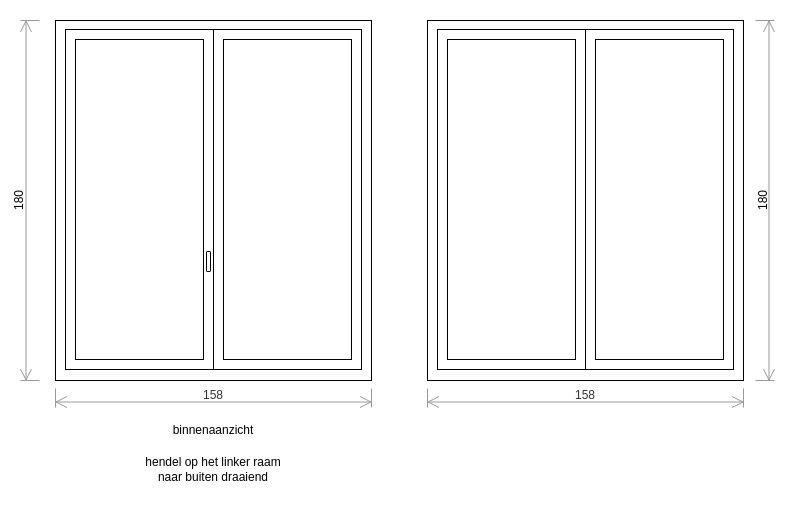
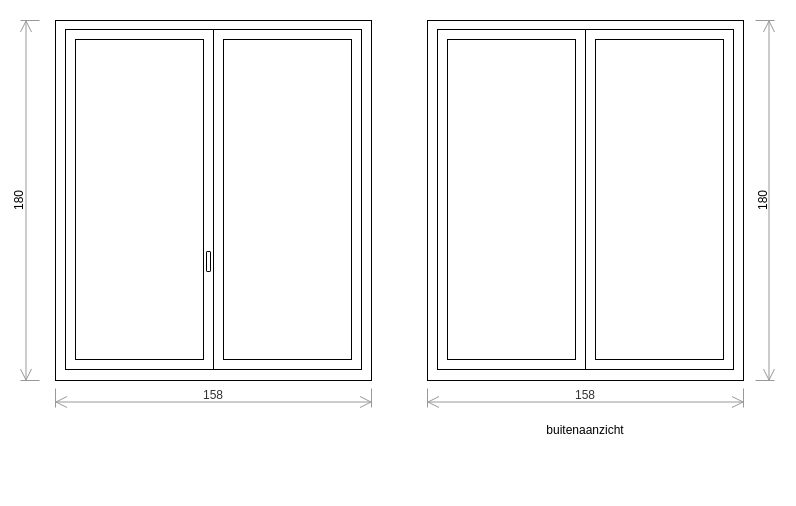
node "binnenaanzicht": removed
node "buitenaanzicht": added
node "hendel op het linker raam naar buiten draaiend": removed
